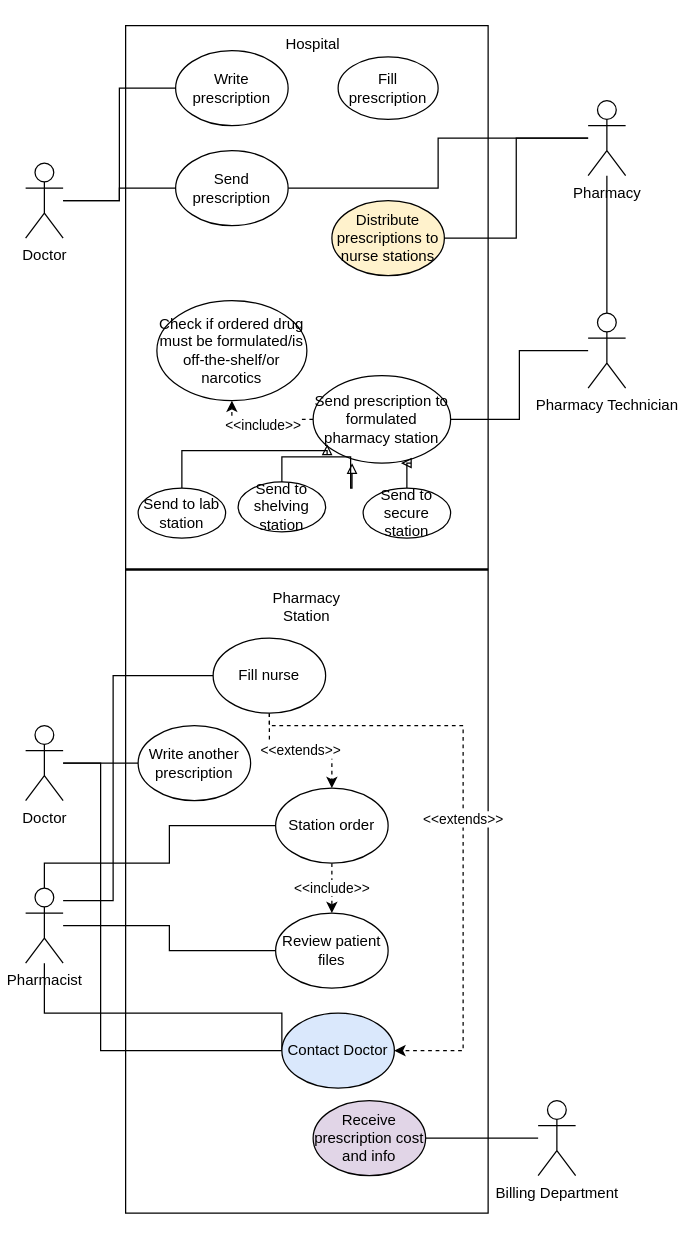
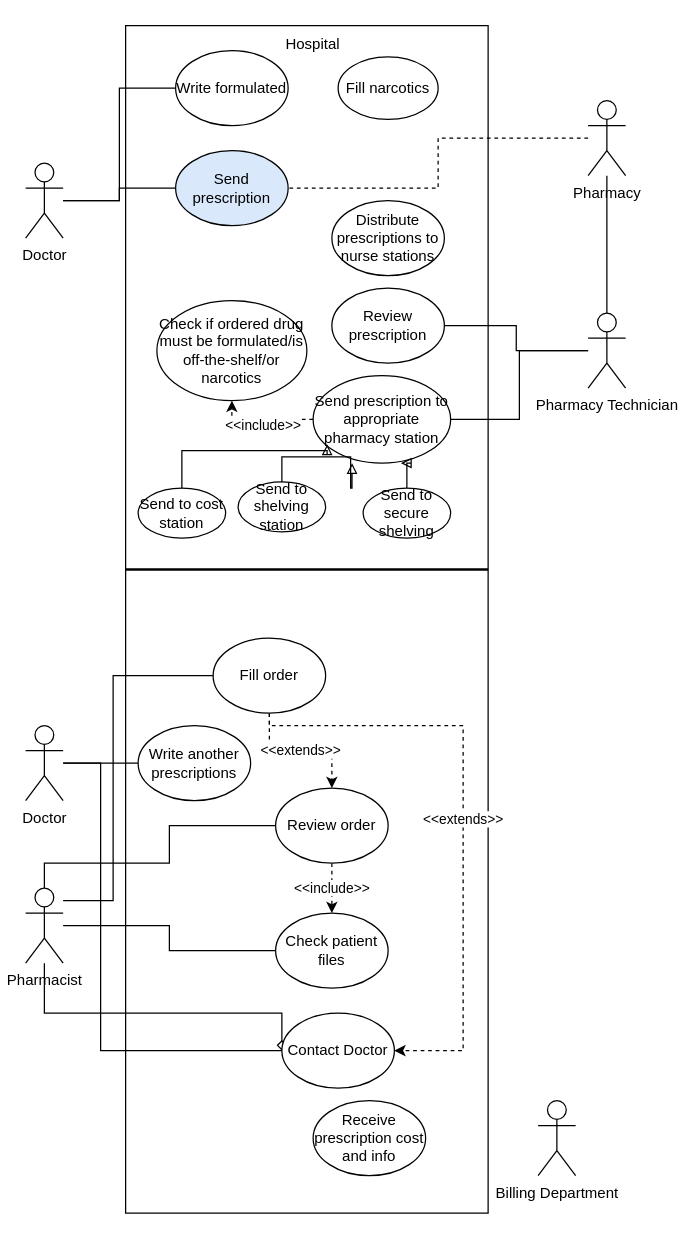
node "Write prescription": label "Write prescription" -> "Write formulated"
node "Fill prescription": label "Fill prescription" -> "Fill narcotics"
node "Send prescription": fillcolor #ffffff -> #dae8fc
edge "Pharmacy" -- "Send prescription": style solid -> dashed
edge "Pharmacy" -- "Distribute prescriptions to nurse stations": removed
node "Distribute prescriptions to nurse stations": fillcolor #fff2cc -> #ffffff
node "Review prescription": added
edge "Review prescription" -- "Pharmacy Technician": added
node "Send prescription to formulated pharmacy station": label "Send prescription to formulated pharmacy station" -> "Send prescription to appropriate pharmacy station"
node "Send to lab station": label "Send to lab station" -> "Send to cost station"
node "Send to secure station": label "Send to secure station" -> "Send to secure shelving"
node "Pharmacy Station": removed
node "Fill nurse": label "Fill nurse" -> "Fill order"
node "Write another prescription": label "Write another prescription" -> "Write another prescriptions"
node "Station order": label "Station order" -> "Review order"
node "Review patient files": label "Review patient files" -> "Check patient files"
edge "Pharmacist" -- "Contact Doctor": arrowhead none -> diamond
node "Contact Doctor": fillcolor #dae8fc -> #ffffff
node "Receive prescription cost and info": fillcolor #e1d5e7 -> #ffffff
edge "Receive prescription cost and info" -- "Billing Department": removed
